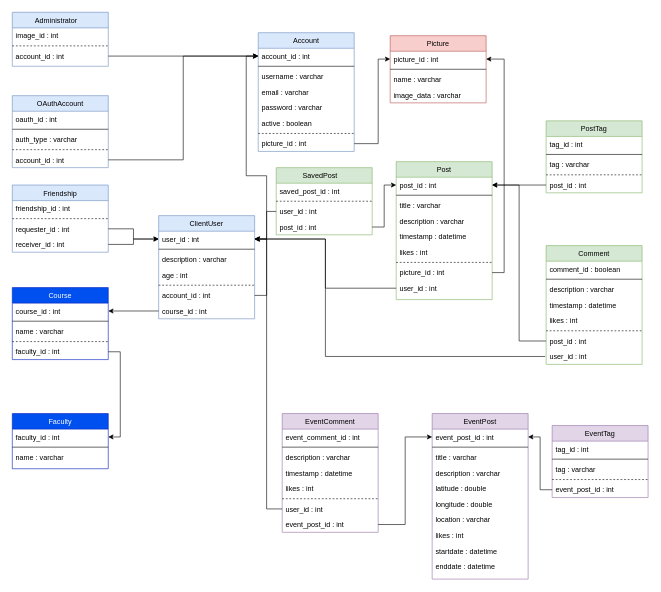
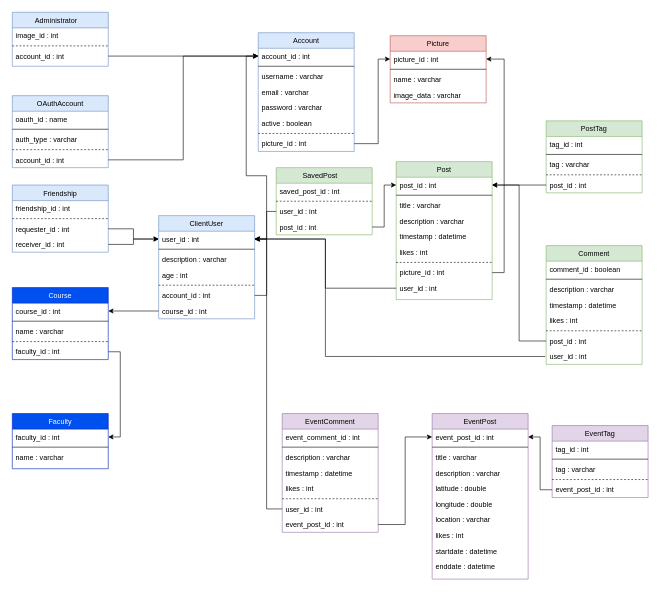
node "oauth_id : int": label "oauth_id : int" -> "oauth_id : name"
